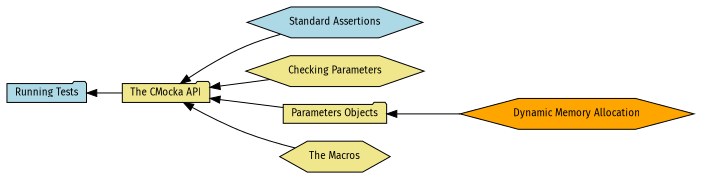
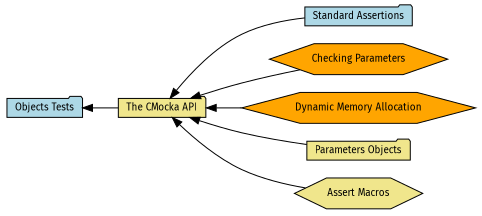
node "Standard Assertions": shape hexagon -> folder
node "Checking Parameters": fillcolor khaki -> orange
node "Running Tests": label "Running Tests" -> "Objects Tests"
edge "Dynamic Memory Allocation" -> "Parameters Objects": now "Dynamic Memory Allocation" -> "The CMocka API"
node "The Macros": label "The Macros" -> "Assert Macros"
